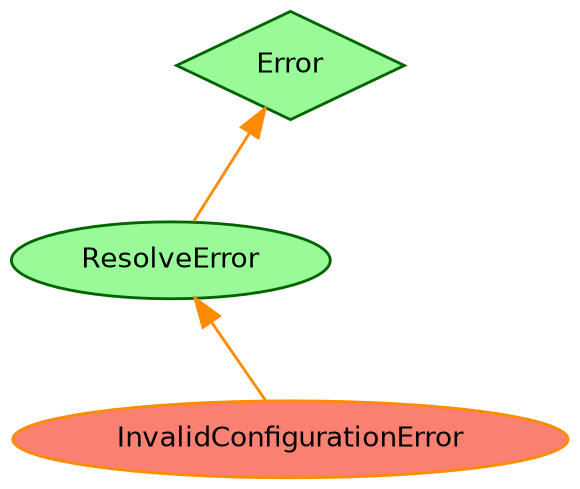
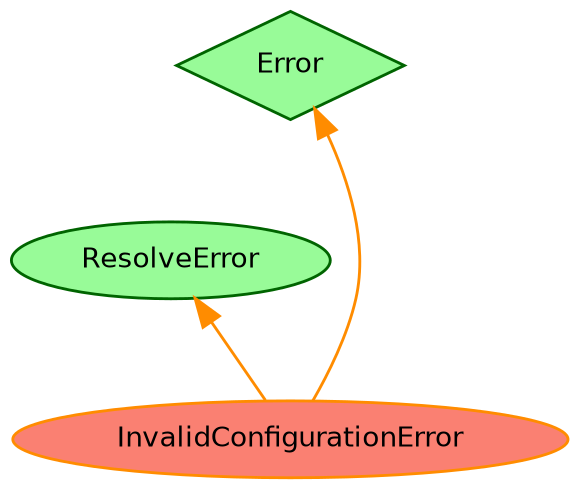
edge "ResolveError" -> "Error": now "InvalidConfigurationError" -> "Error"
